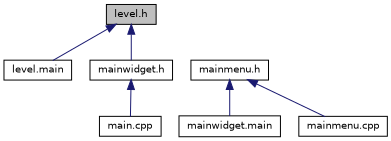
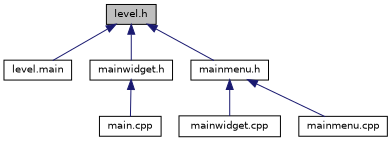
edge "mainmenu.h" -> "level.h": added
node "mainwidget.main": label "mainwidget.main" -> "mainwidget.cpp"
